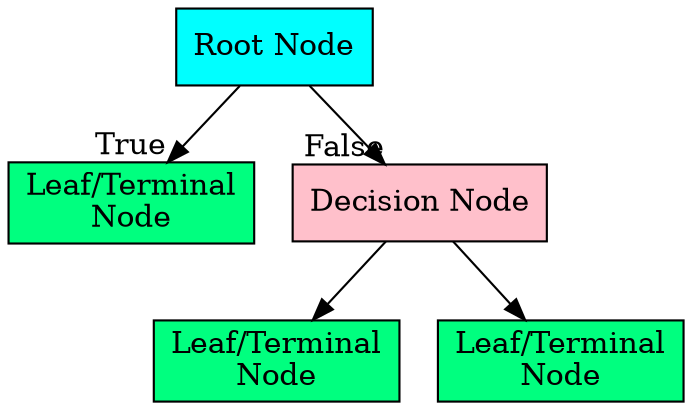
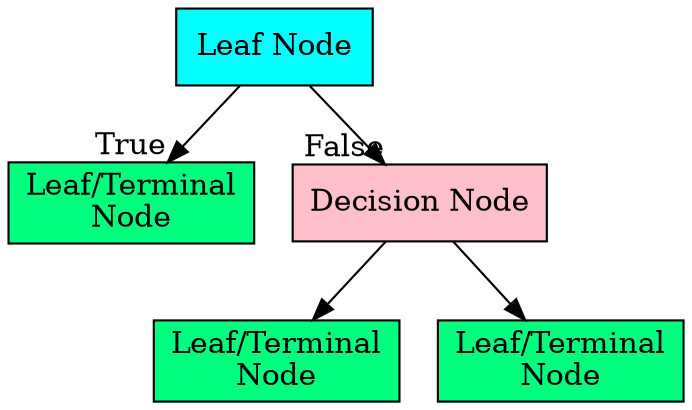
node "Root Node": label "Root Node" -> "Leaf Node"
